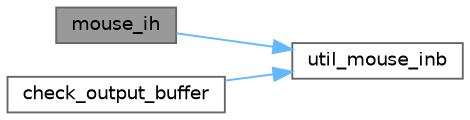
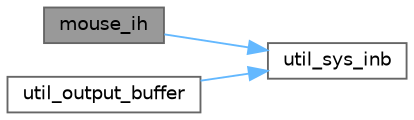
node "util_mouse_inb": label "util_mouse_inb" -> "util_sys_inb"
node "check_output_buffer": label "check_output_buffer" -> "util_output_buffer"
